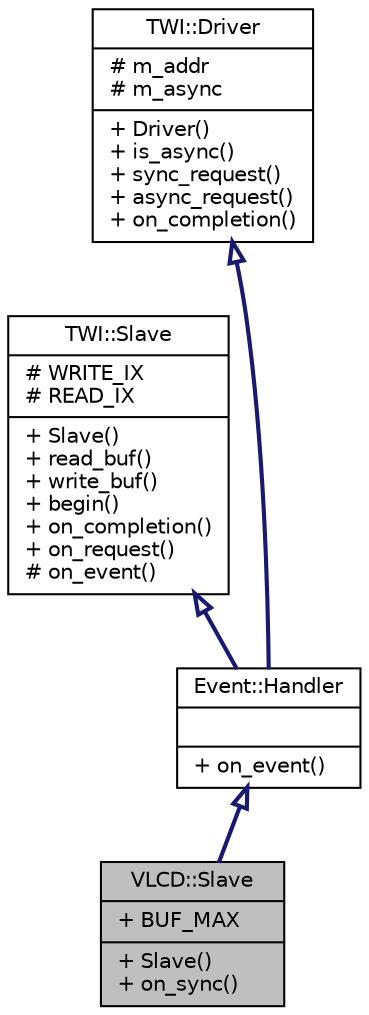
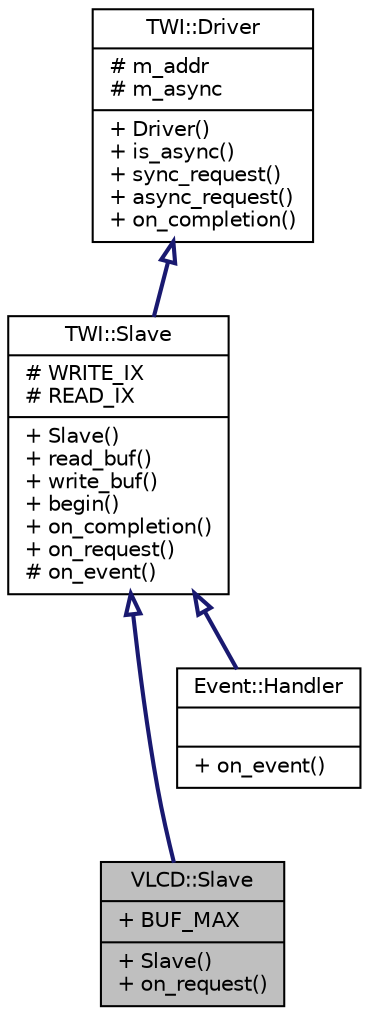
edge "Event::Handler" -> "TWI::Driver": now "TWI::Slave" -> "TWI::Driver"
edge "VLCD::Slave" -> "Event::Handler": now "VLCD::Slave" -> "TWI::Slave"
node "VLCD::Slave": text "+ on_sync()" -> "+ on_request()"
